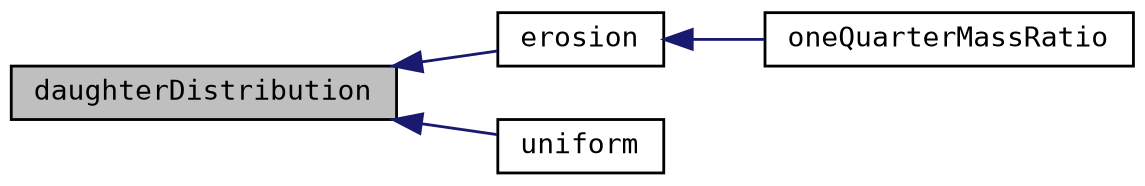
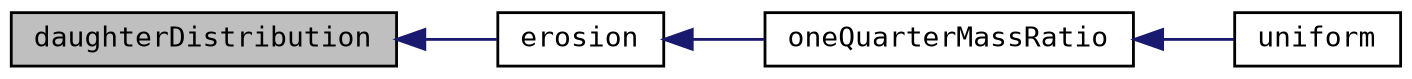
edge "uniform" -> "daughterDistribution": now "uniform" -> "oneQuarterMassRatio"
